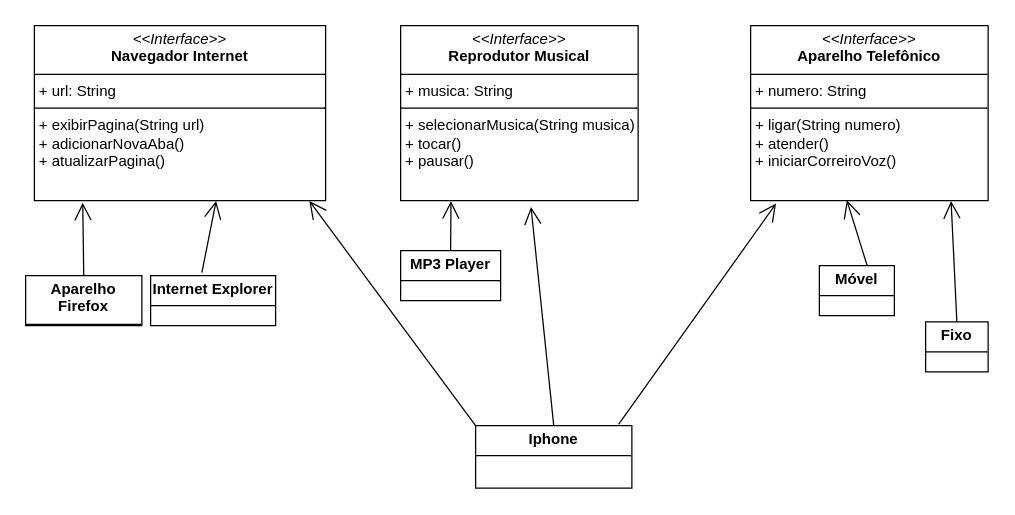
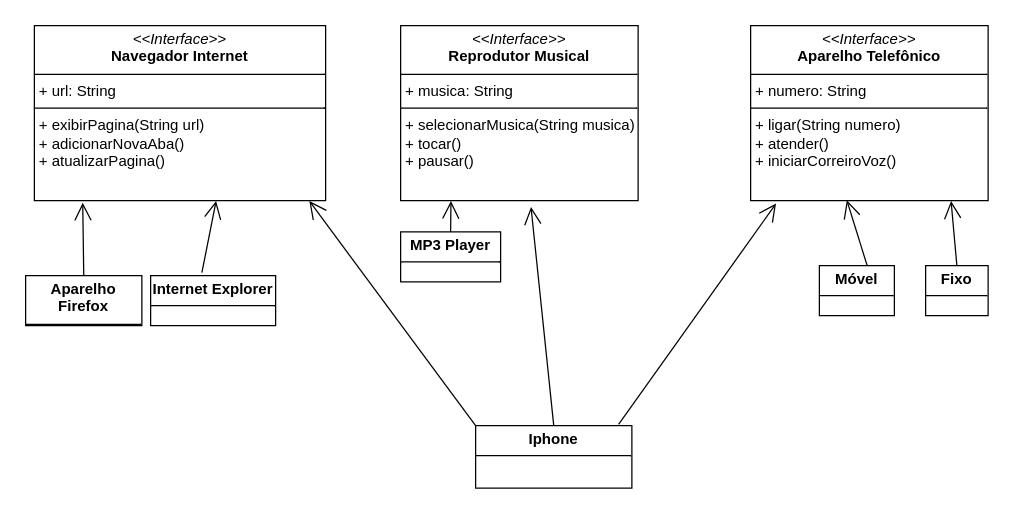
node "MP3 Player": moved (451, 276) -> (451, 257)
node "Fixo": moved (957, 347) -> (957, 291)
